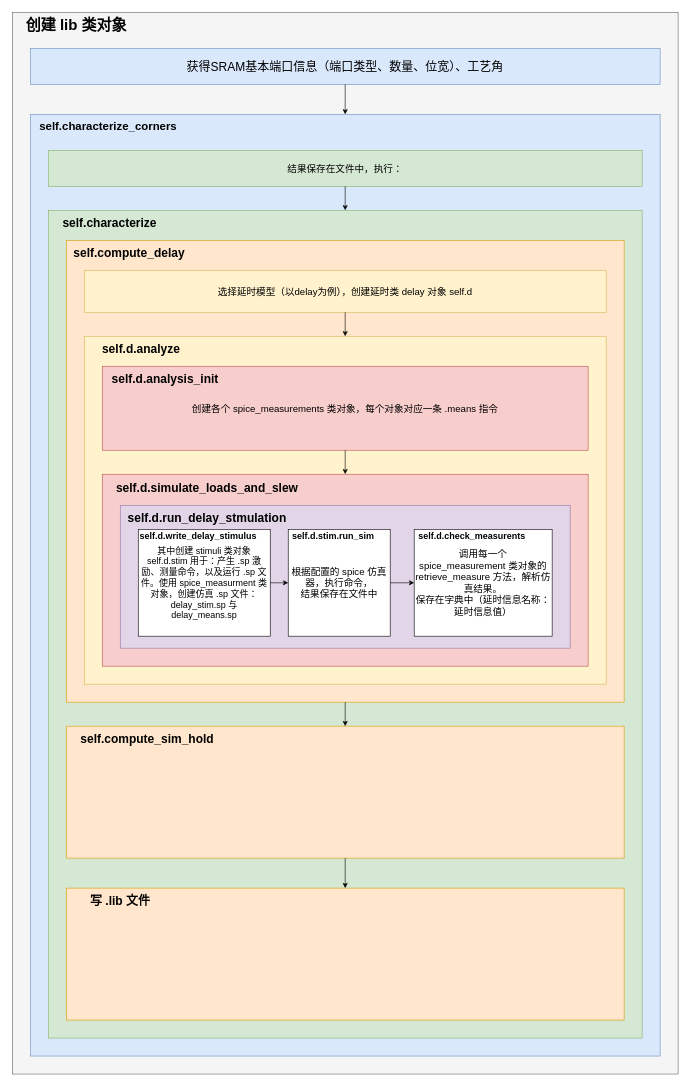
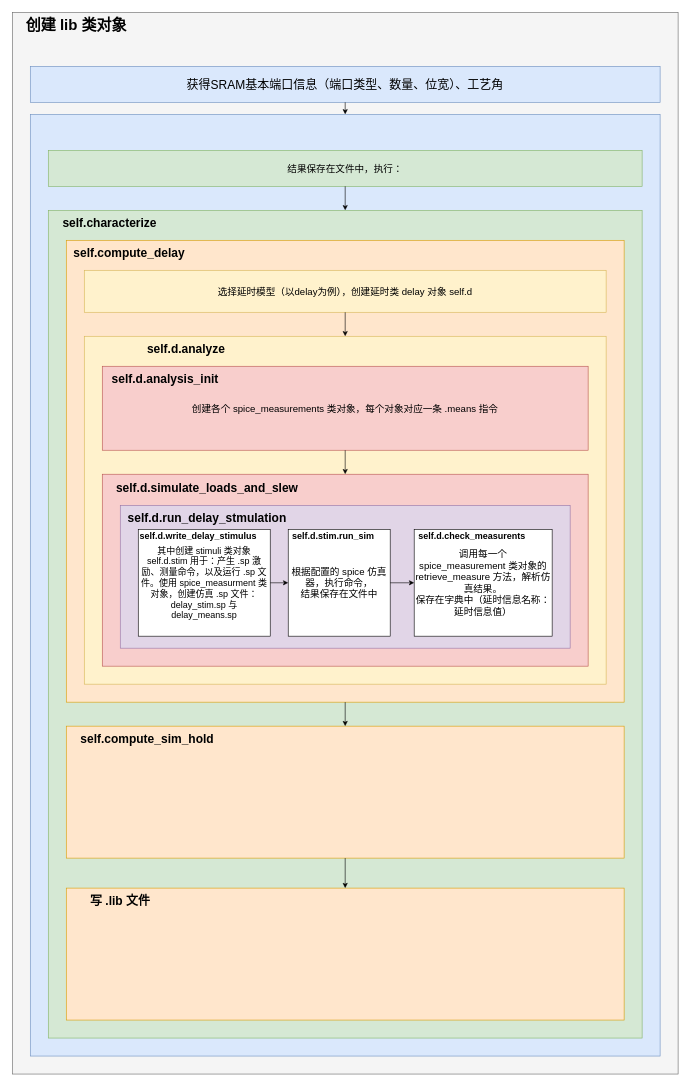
node "获得SRAM基本端口信息（端口类型、数量、位宽）、工艺角": moved (345, 66) -> (345, 84)
node "self.characterize_corners": removed
node "self.d.analyze": moved (141, 348) -> (186, 348)
